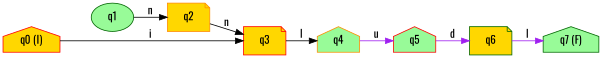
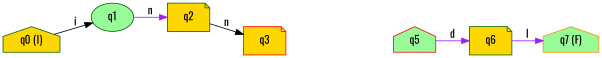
edge "q1" -> "q2": color black -> purple
node "q2": color darkorange -> darkgreen
node "q0 (I)": color red -> darkgreen
edge "q0 (I)" -> "q3": now "q0 (I)" -> "q1"
node "q4": removed
node "q7 (F)": color darkgreen -> darkorange
